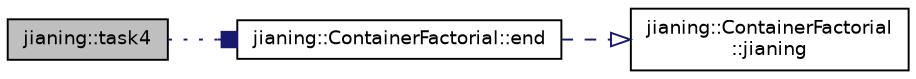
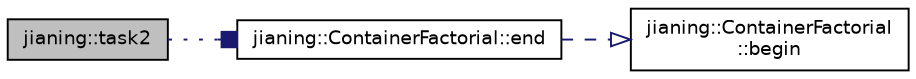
node "jianing::task4": label "jianing::task4" -> "jianing::task2"
node "jianing::ContainerFactorial ::jianing": label "jianing::ContainerFactorial ::jianing" -> "jianing::ContainerFactorial ::begin"
